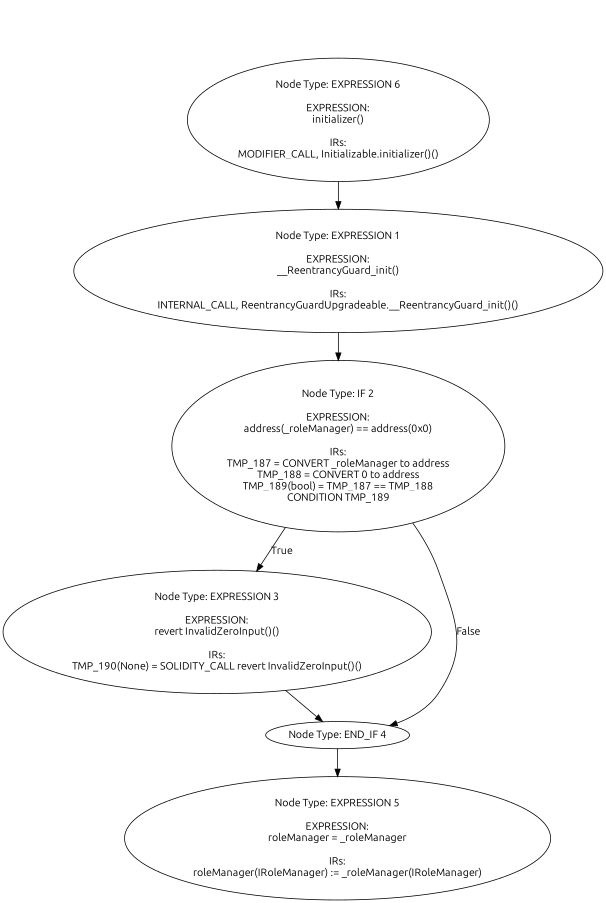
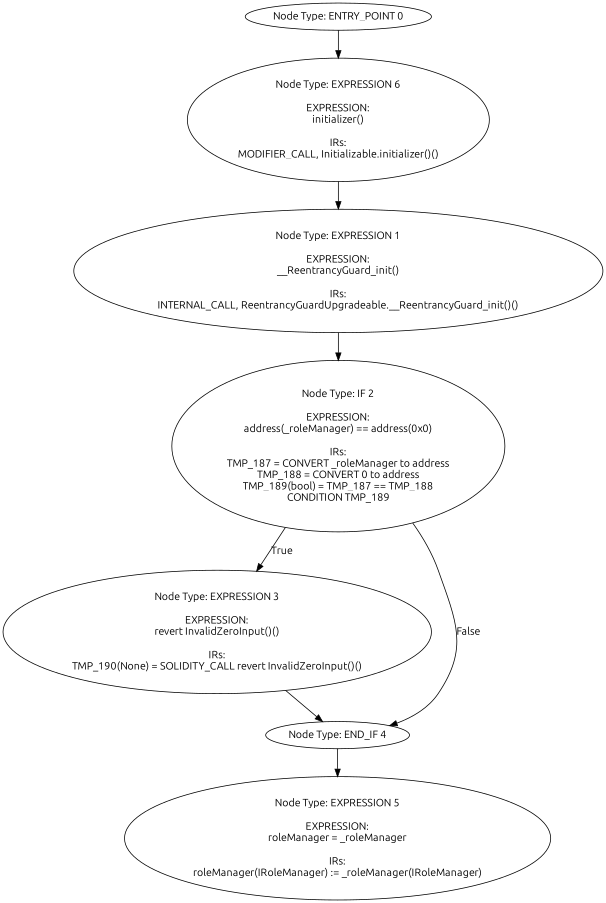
node "Node Type: ENTRY_POINT 0": added
